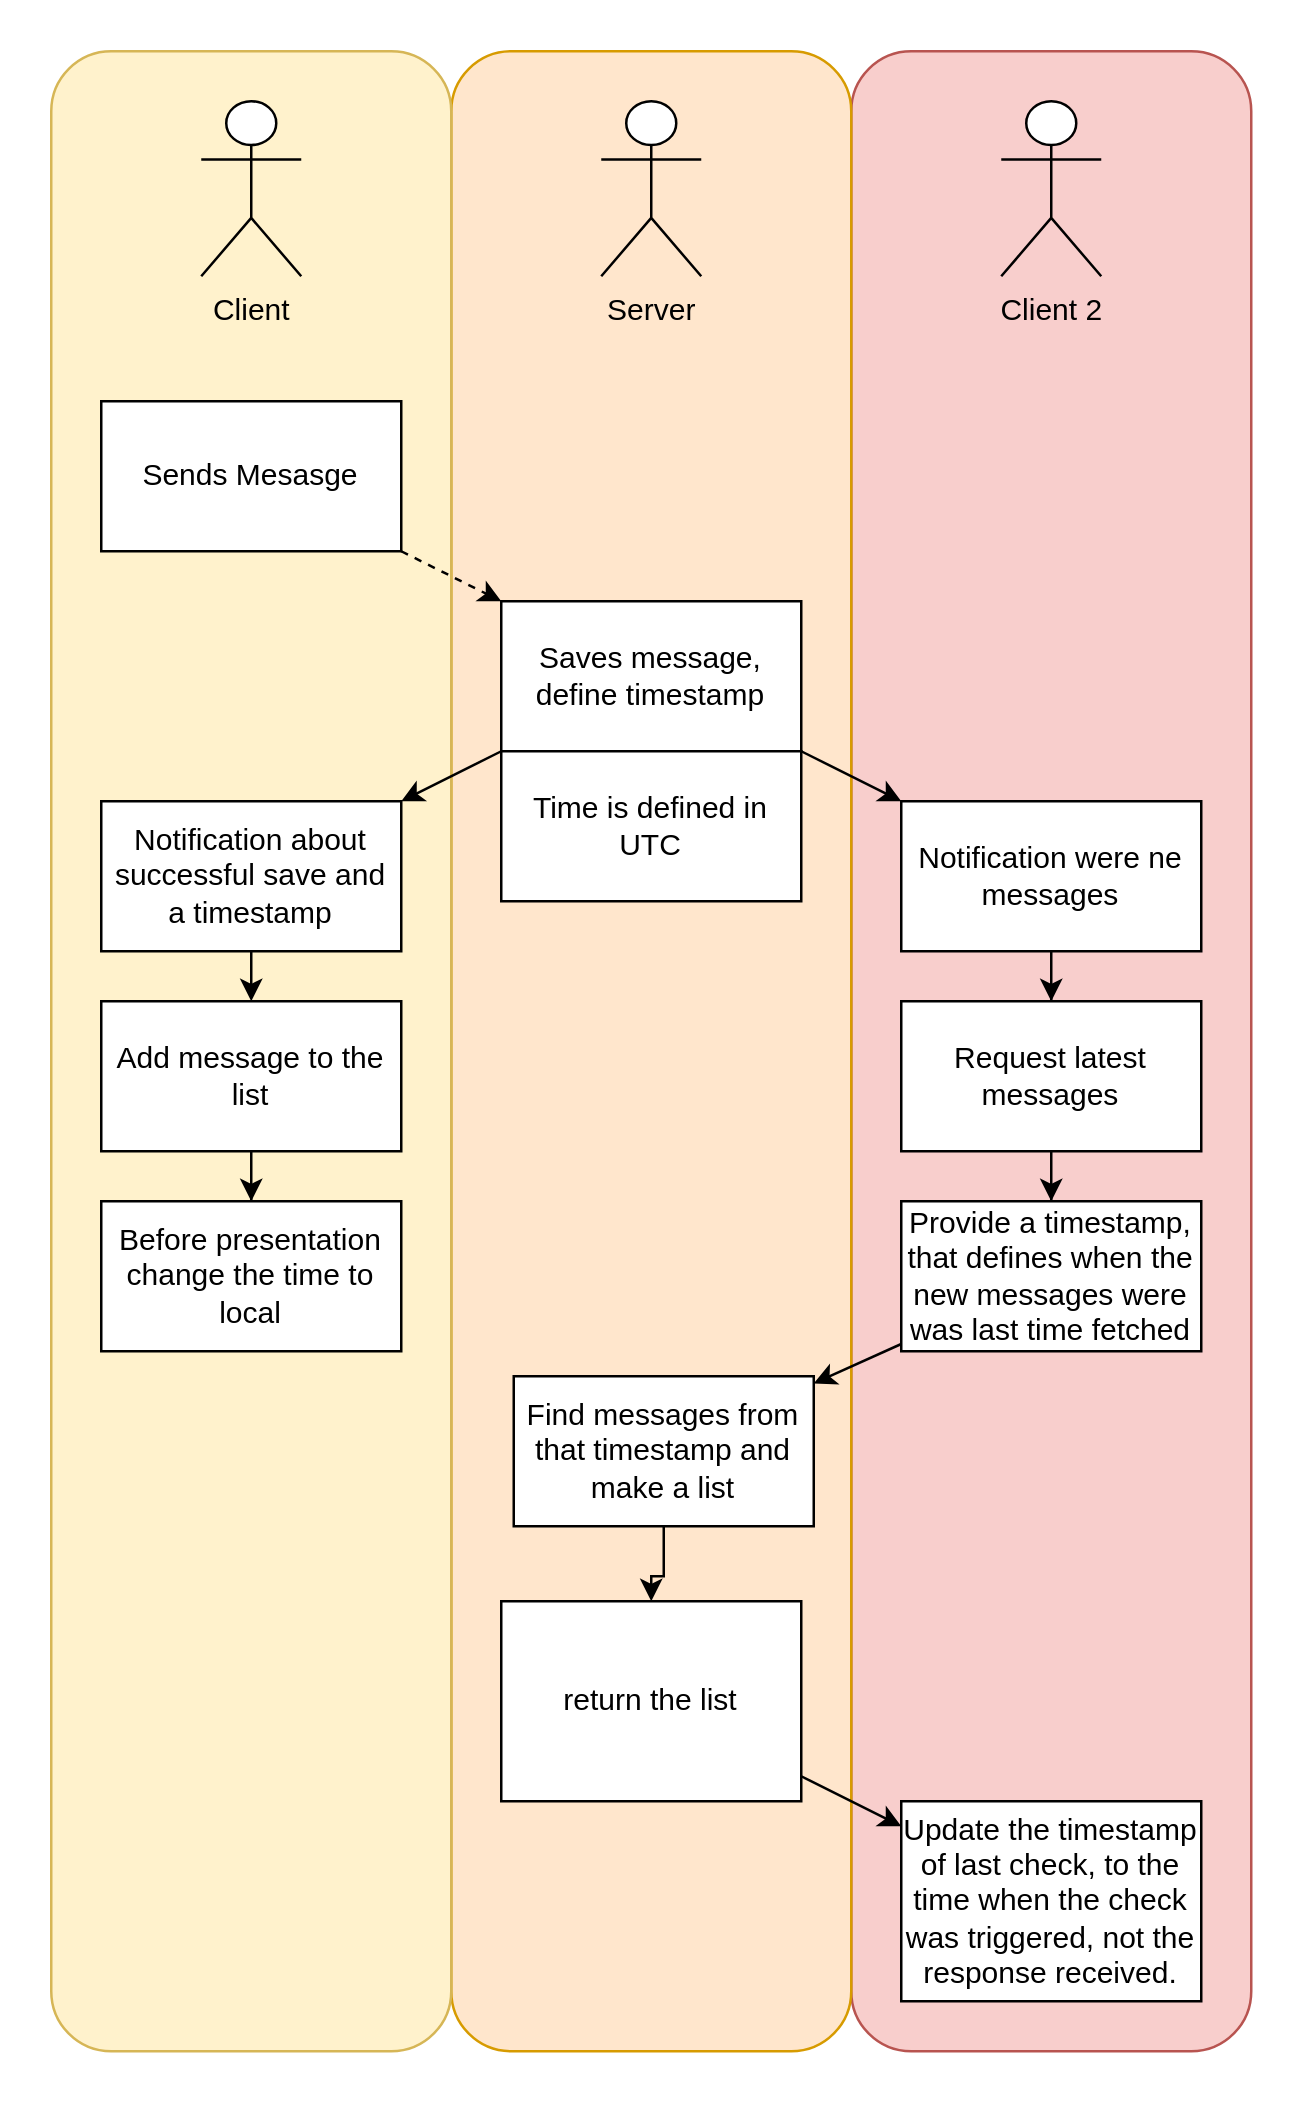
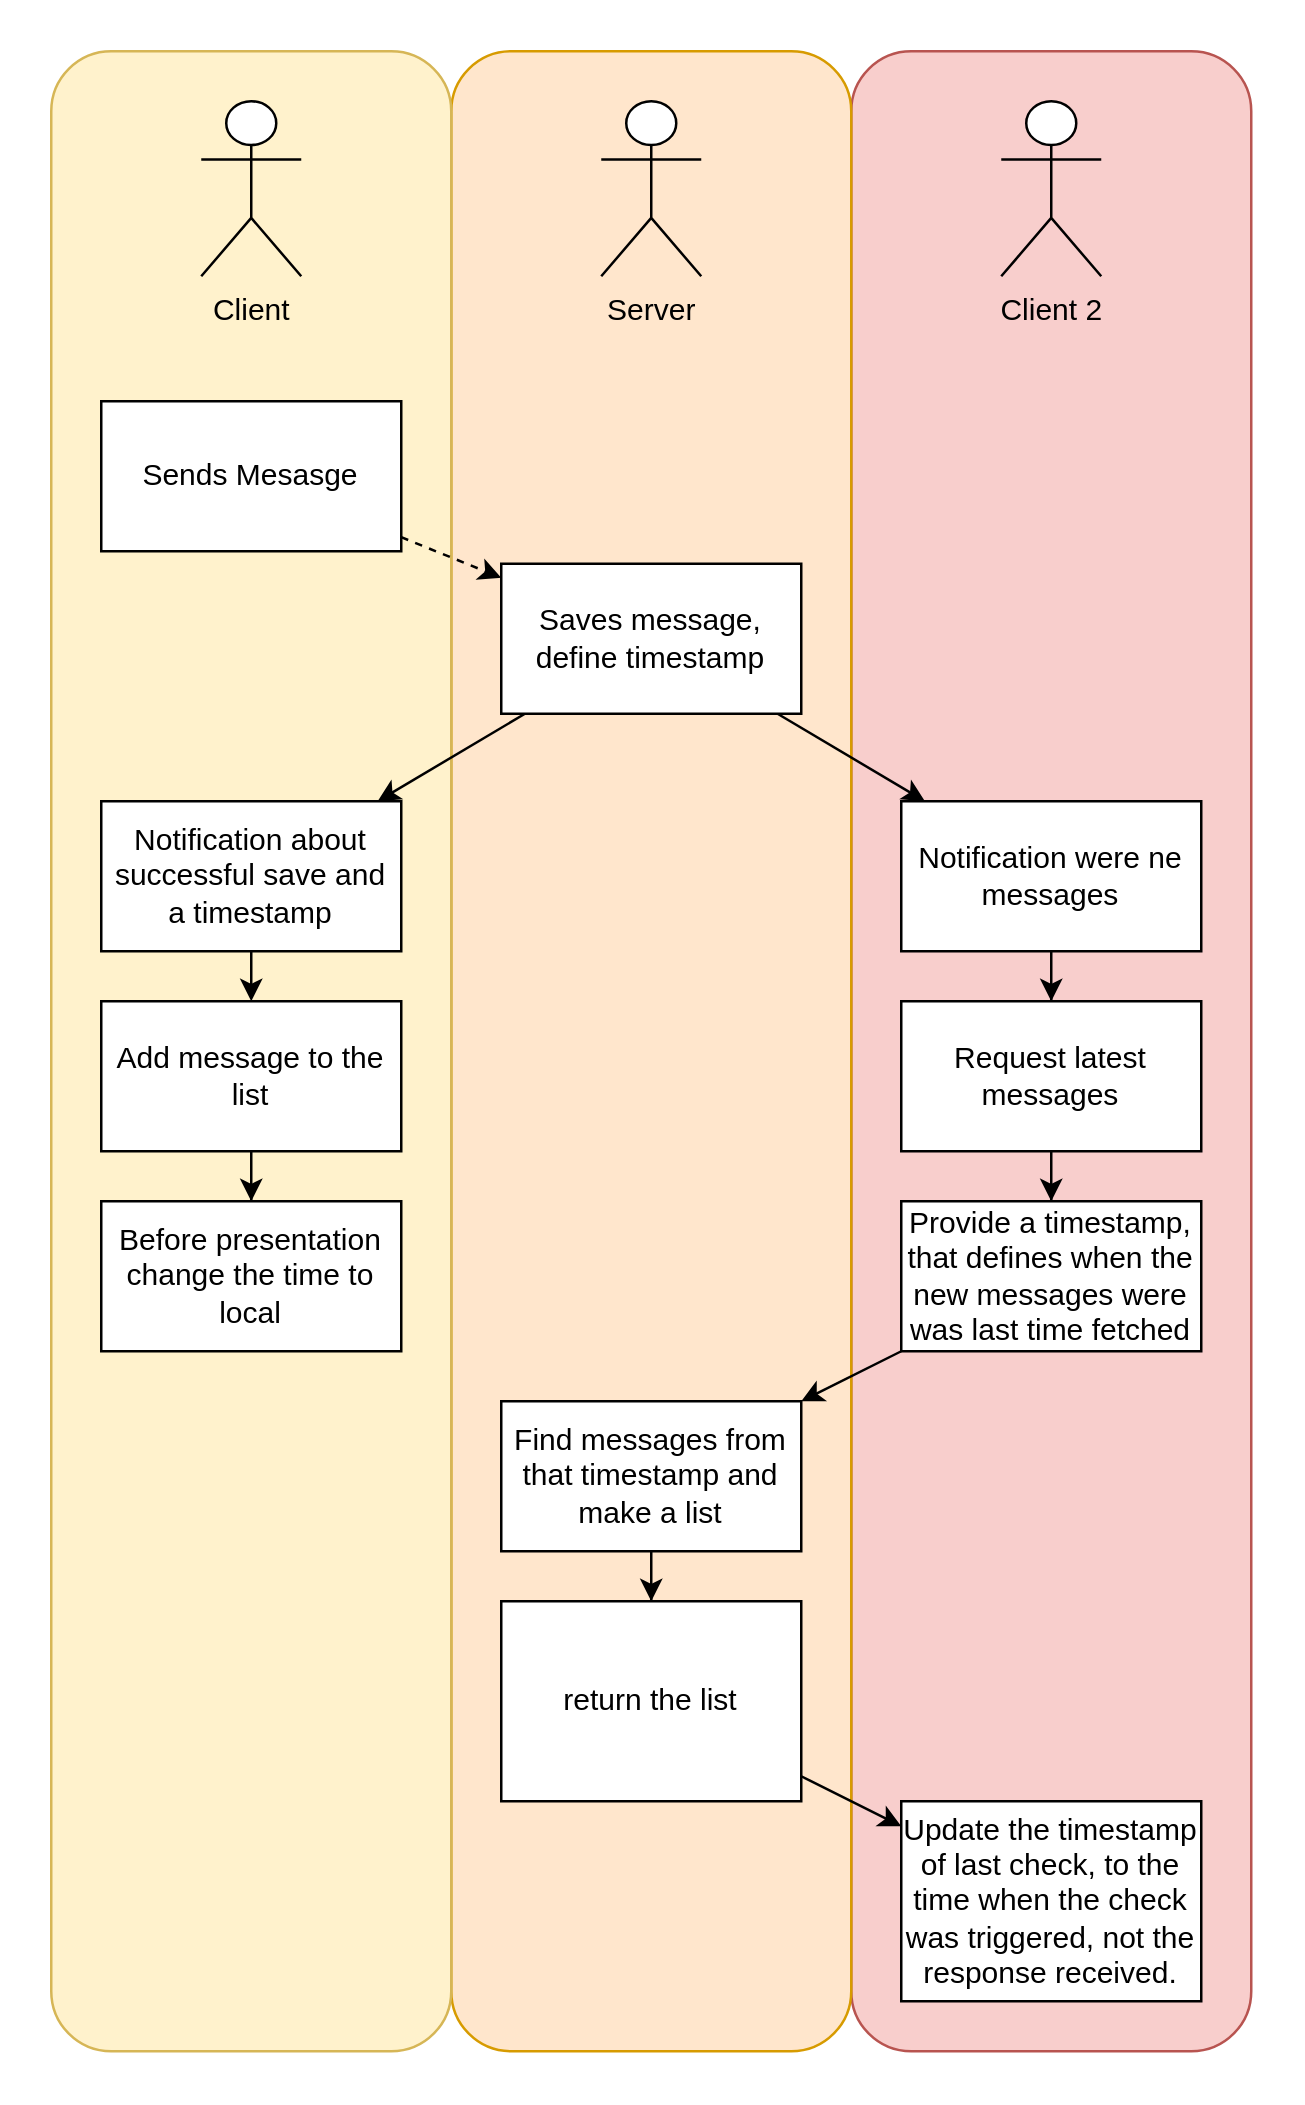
node "Saves message, define timestamp": moved (651, 676) -> (651, 639)
node "Time is defined in UTC": removed
node "Find messages from that timestamp and make a list": moved (664, 1451) -> (651, 1476)
